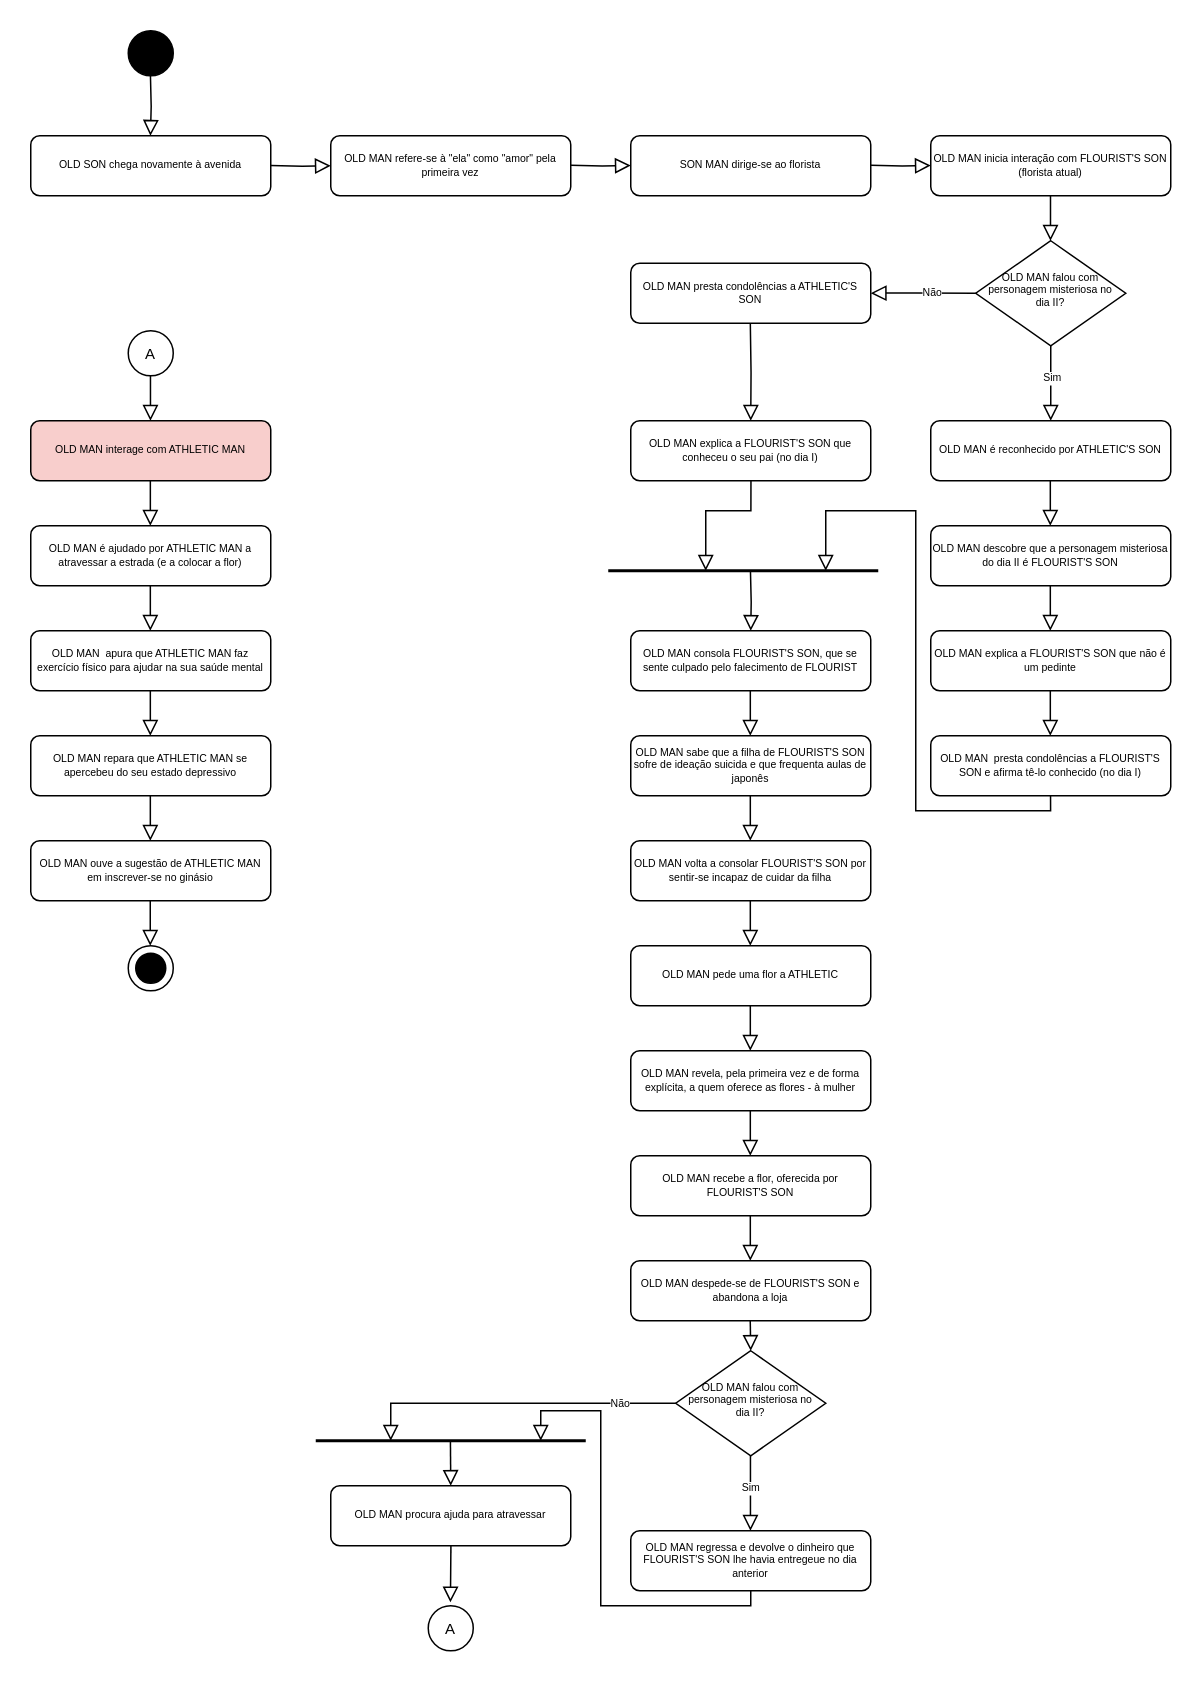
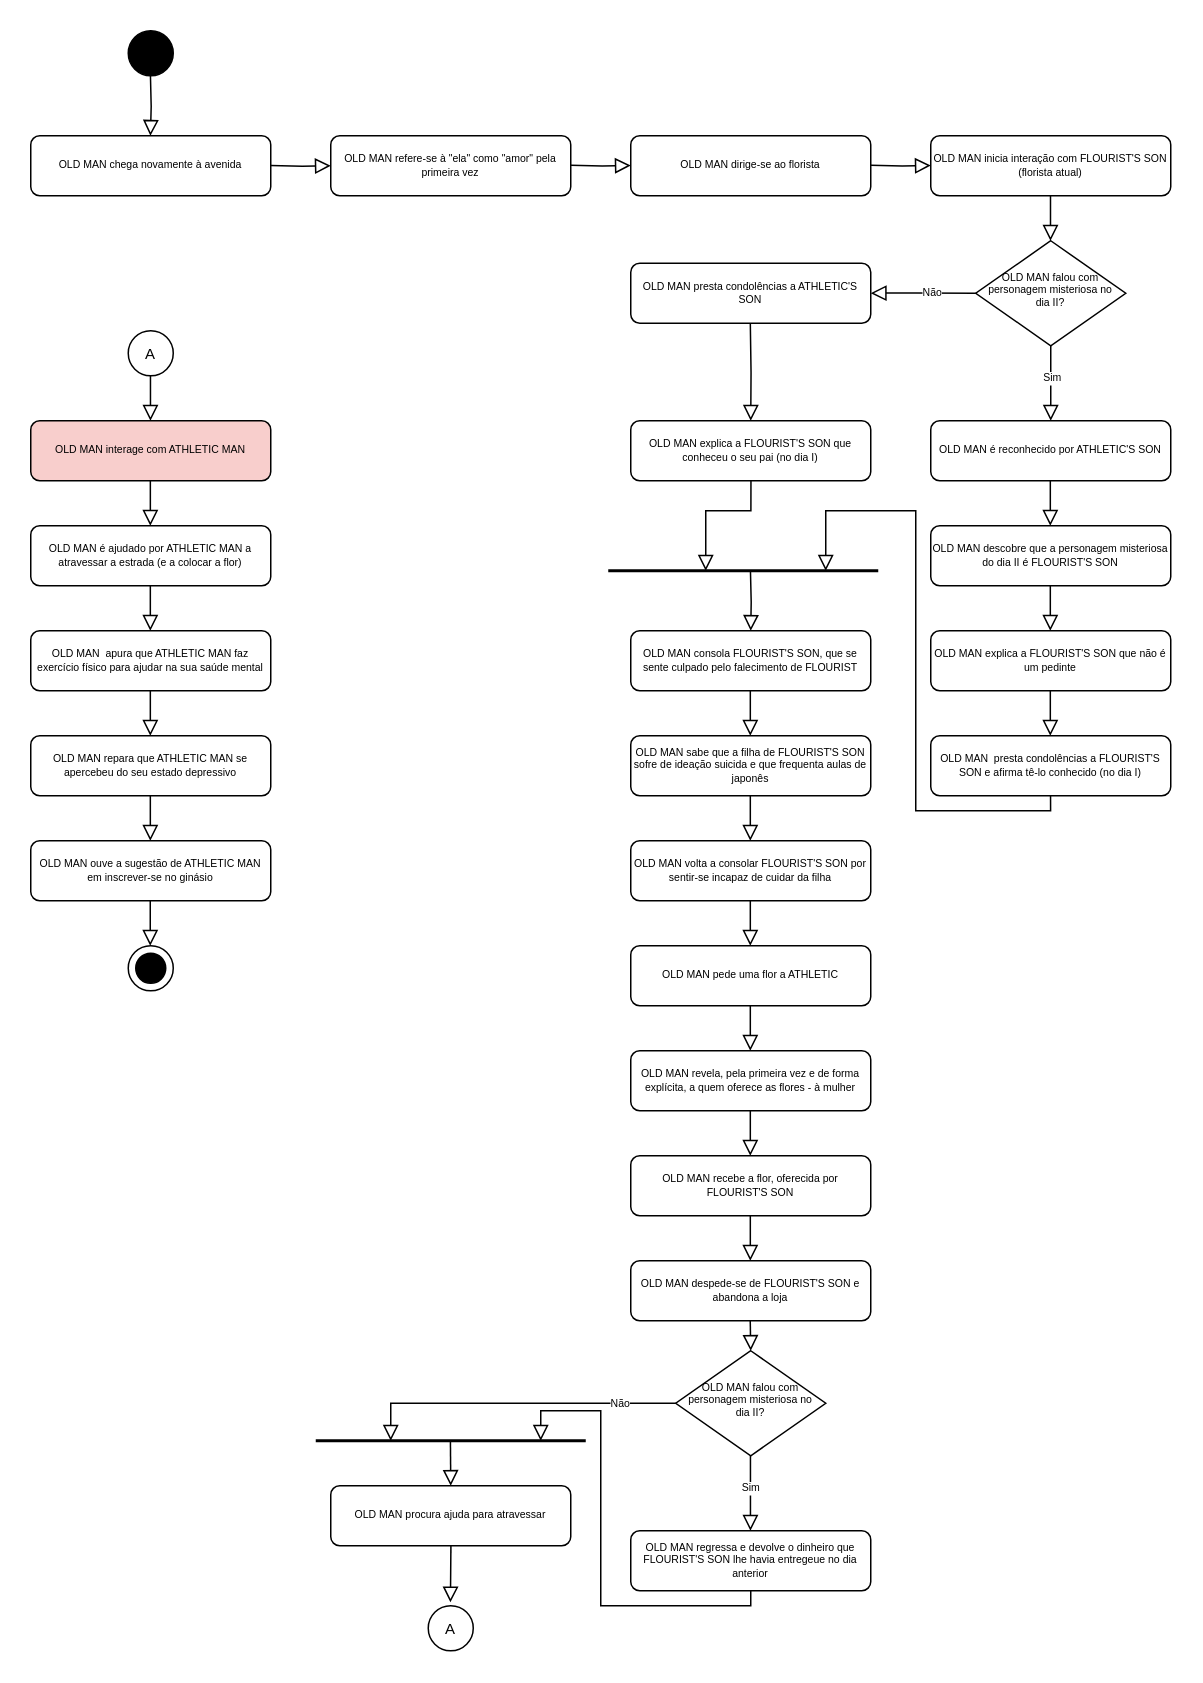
node "OLD SON chega novamente à avenida": label "OLD SON chega novamente à avenida" -> "OLD MAN chega novamente à avenida"
node "SON MAN dirige-se ao florista": label "SON MAN dirige-se ao florista" -> "OLD MAN dirige-se ao florista"
